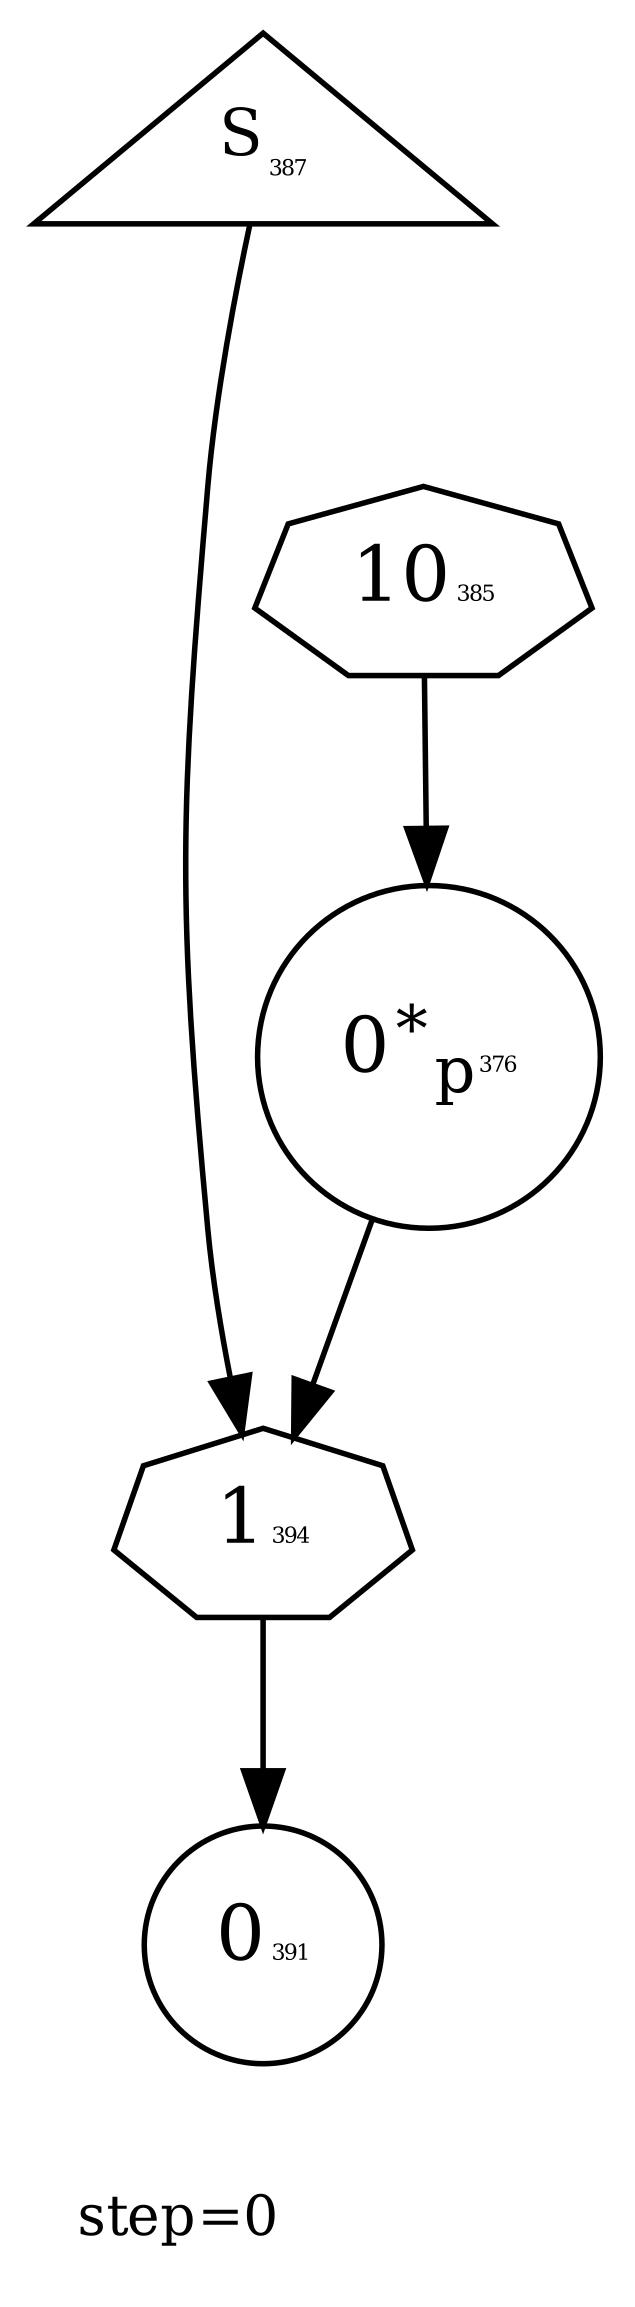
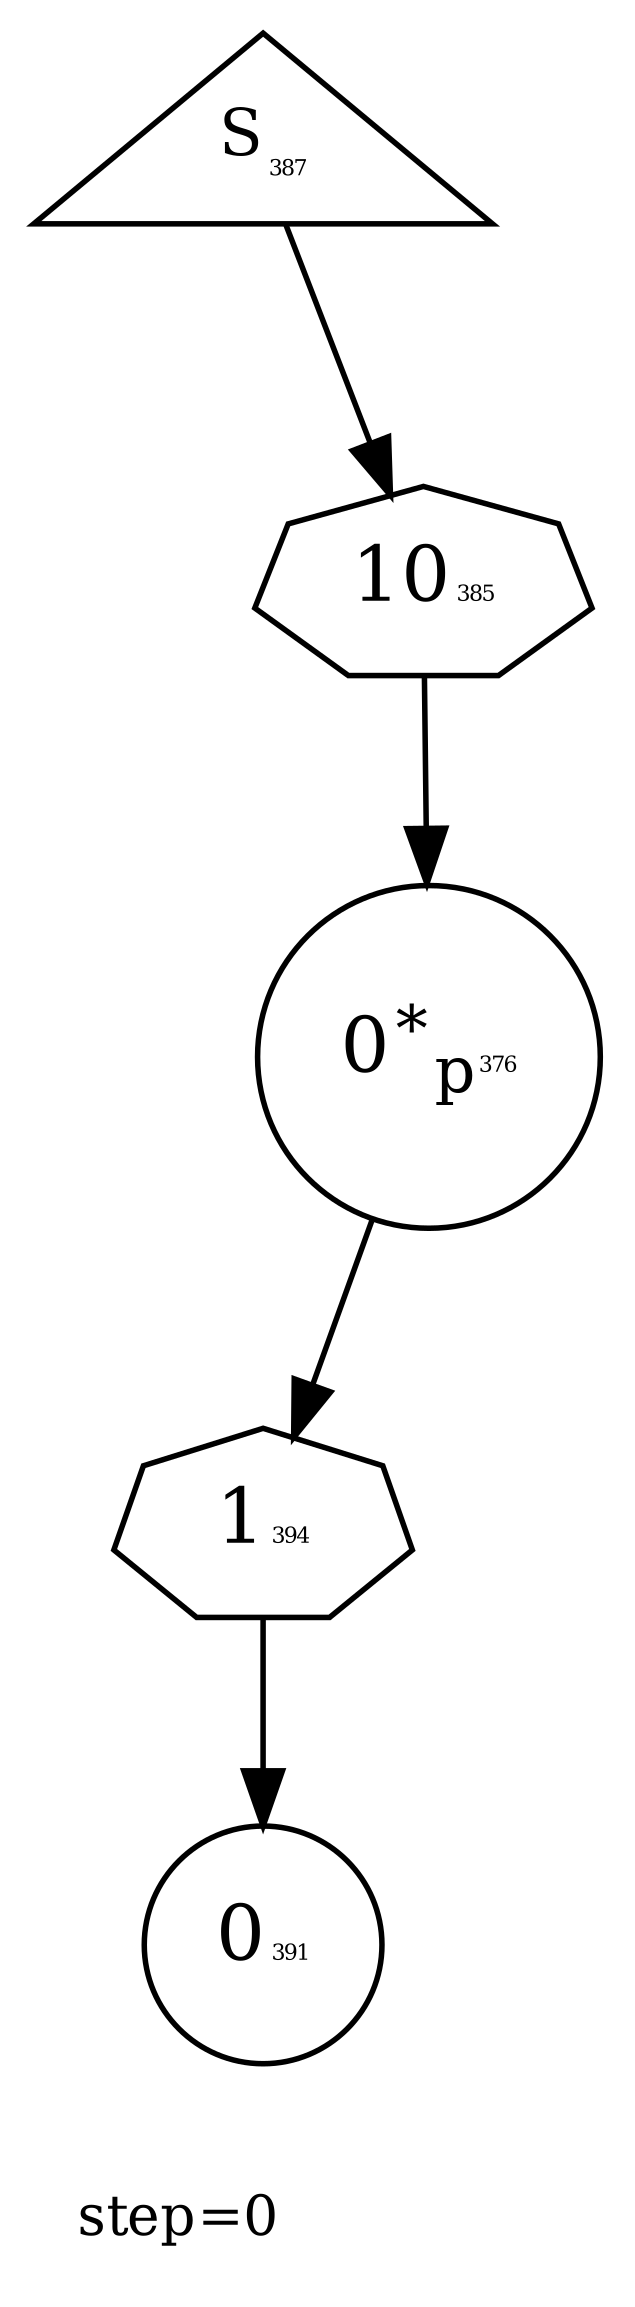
edge "S" -> "1": now "S" -> "10"
